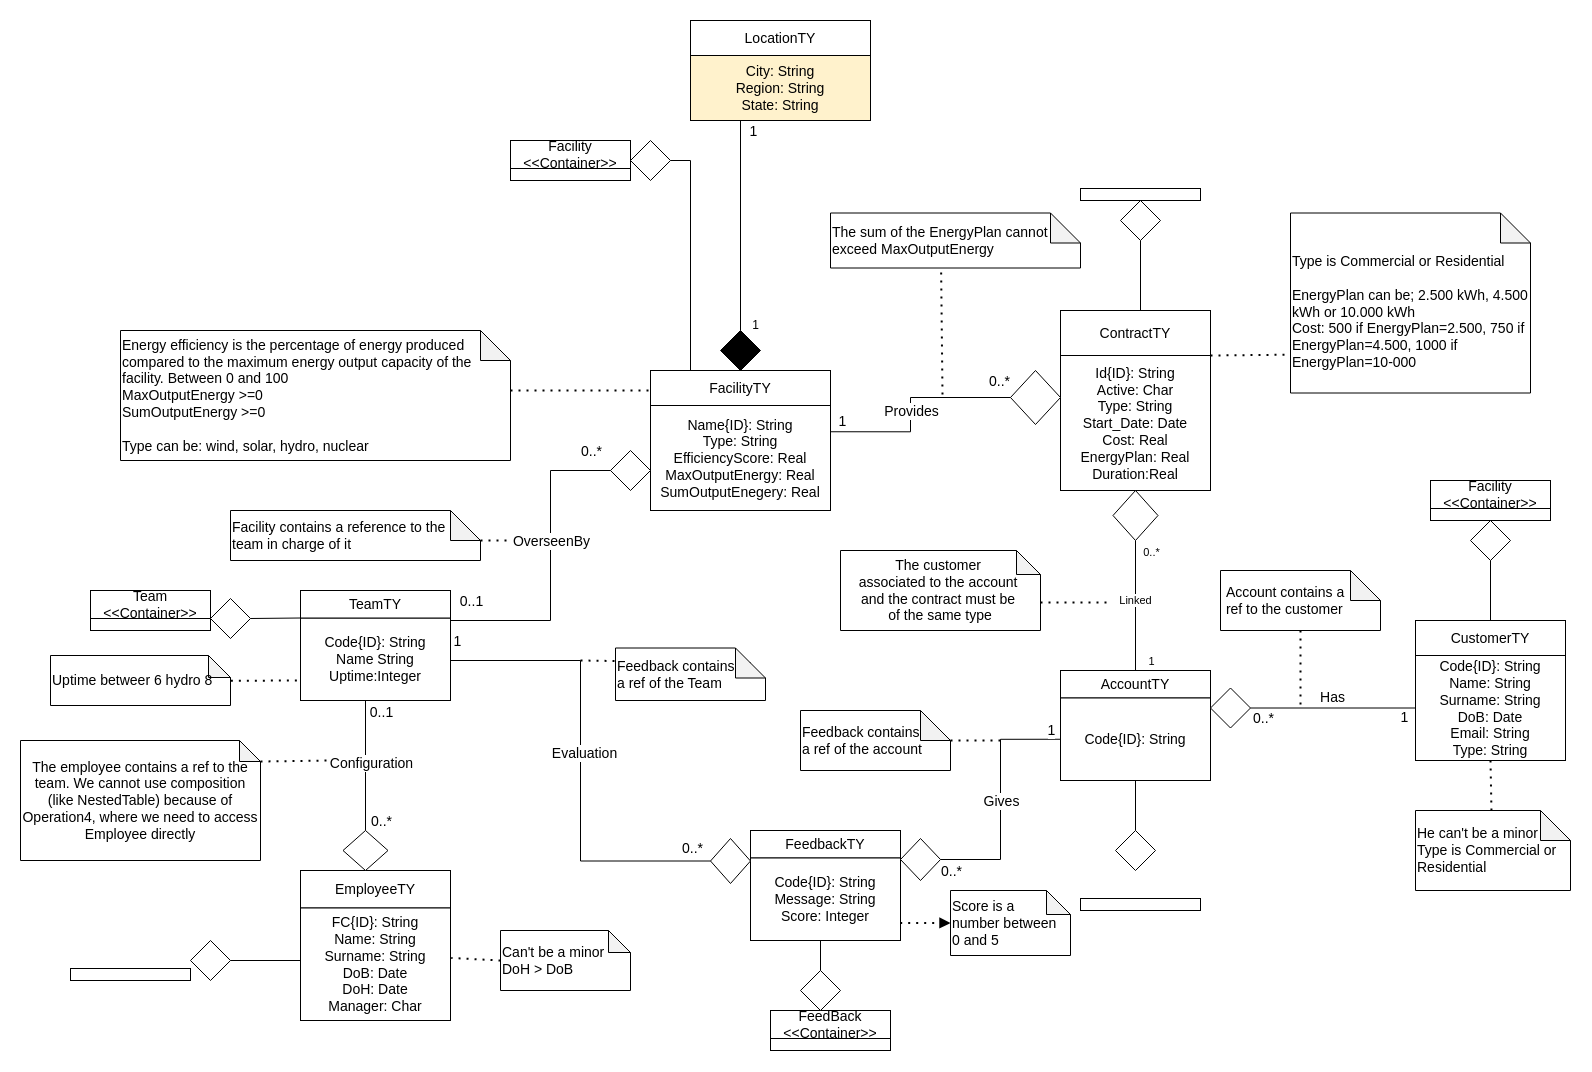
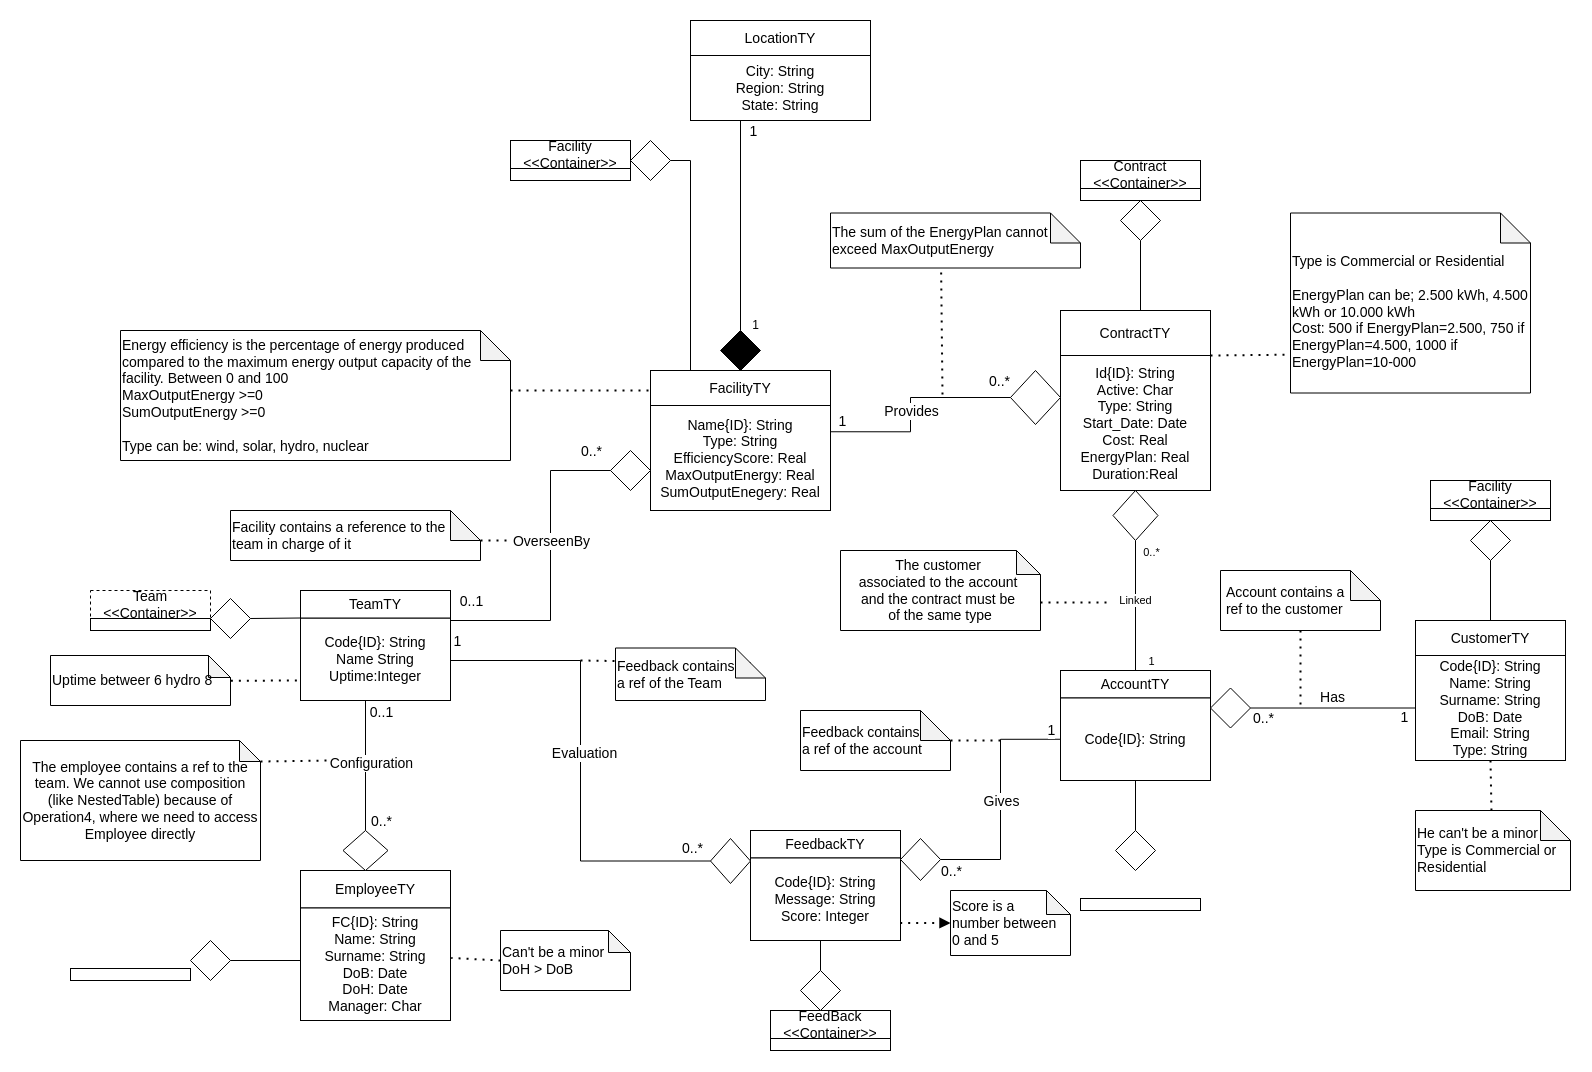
node "City: String Region: String State: String": fillcolor #fff2cc -> #ffffff
node "Contract <<Container>>": added
node "Team <<Container>>": style solid -> dashed
